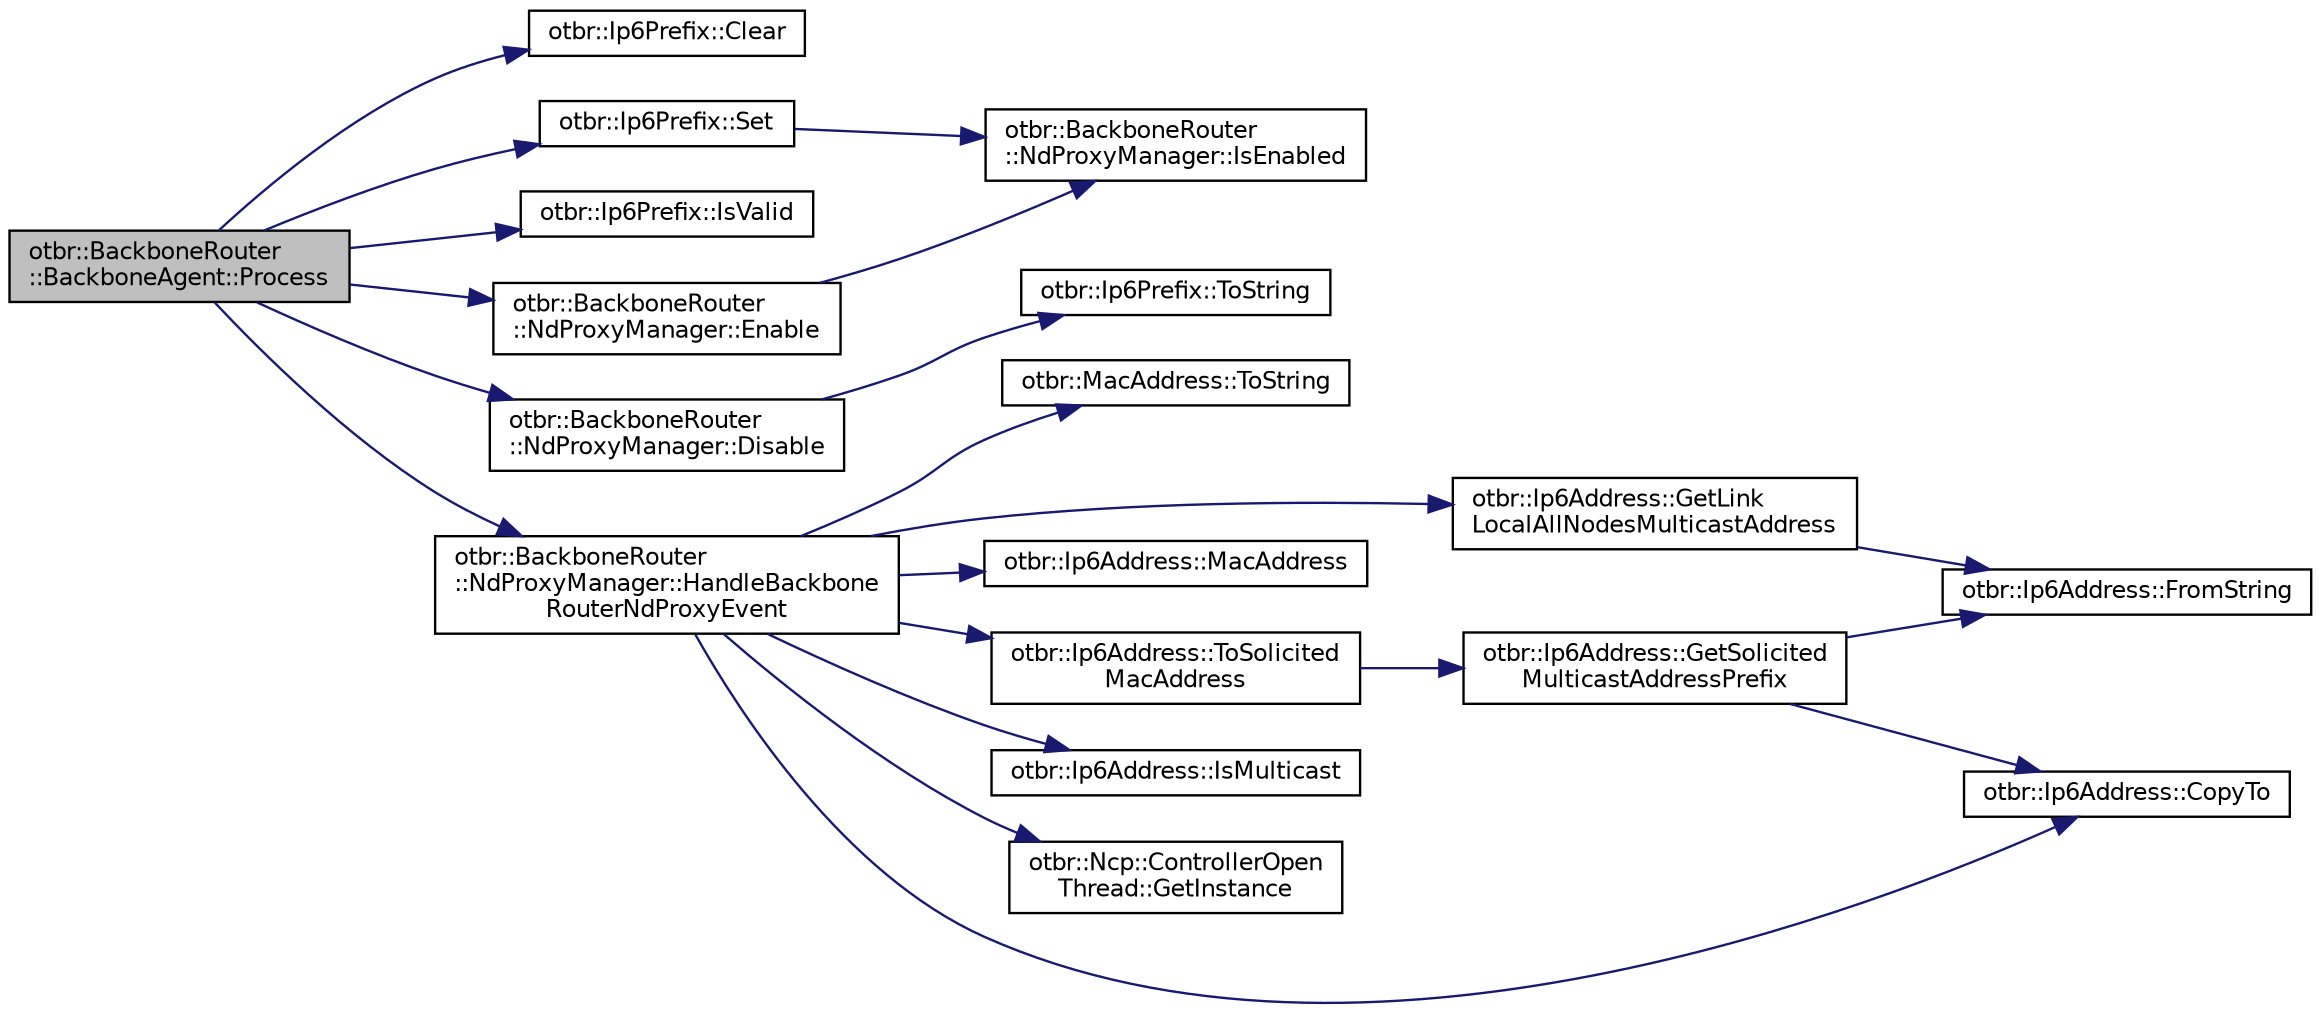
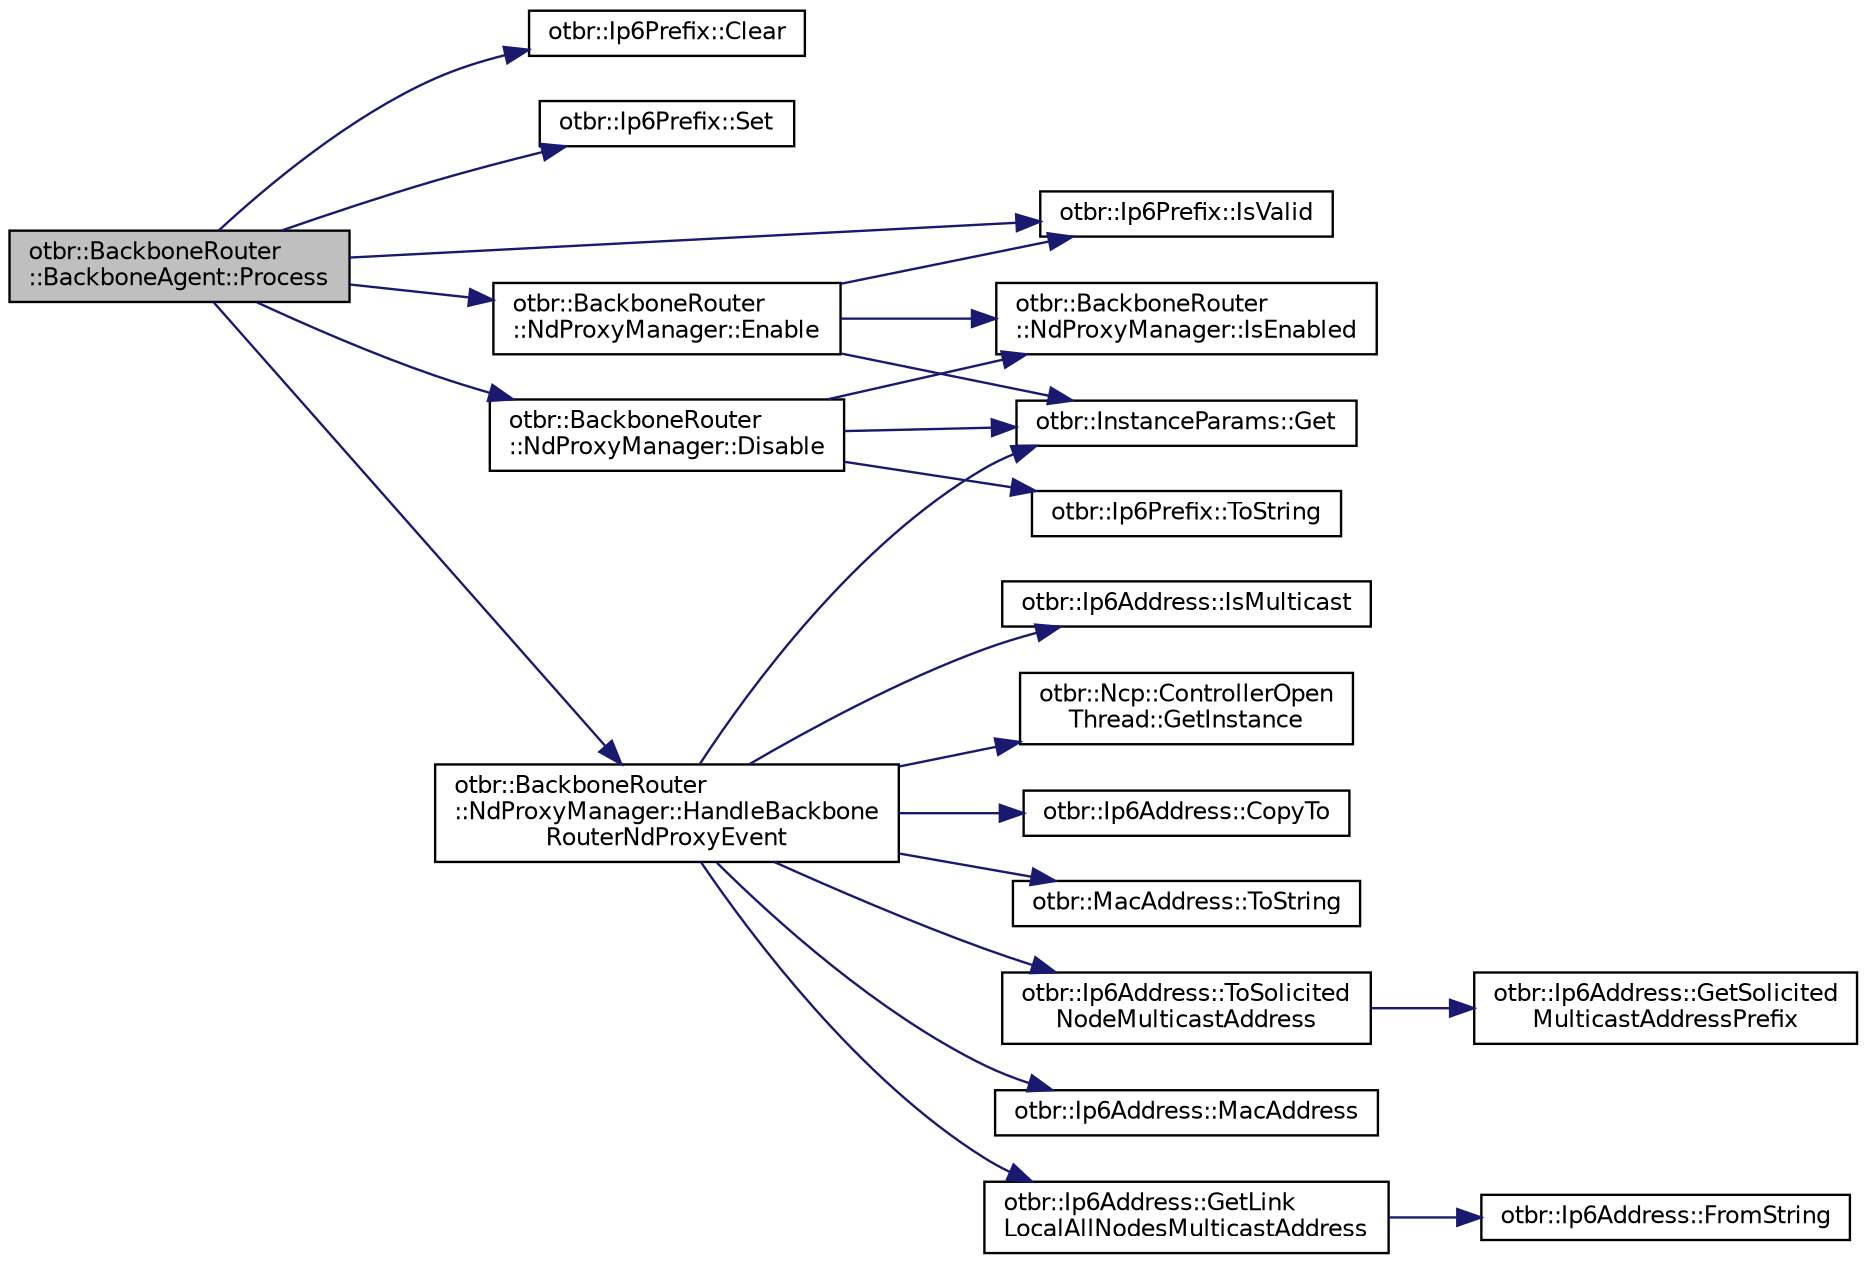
edge "otbr::Ip6Prefix::Set" -> "otbr::BackboneRouter ::NdProxyManager::IsEnabled": now "otbr::BackboneRouter ::NdProxyManager::Disable" -> "otbr::BackboneRouter ::NdProxyManager::IsEnabled"
edge "otbr::BackboneRouter ::NdProxyManager::Enable" -> "otbr::Ip6Prefix::IsValid": added
node "otbr::InstanceParams::Get": added
edge "otbr::Ip6Address::GetSolicited MulticastAddressPrefix" -> "otbr::Ip6Address::FromString": removed
node "otbr::Ip6Address::ToSolicited MacAddress": label "otbr::Ip6Address::ToSolicited MacAddress" -> "otbr::Ip6Address::ToSolicited NodeMulticastAddress"
edge "otbr::Ip6Address::GetSolicited MulticastAddressPrefix" -> "otbr::Ip6Address::CopyTo": removed
